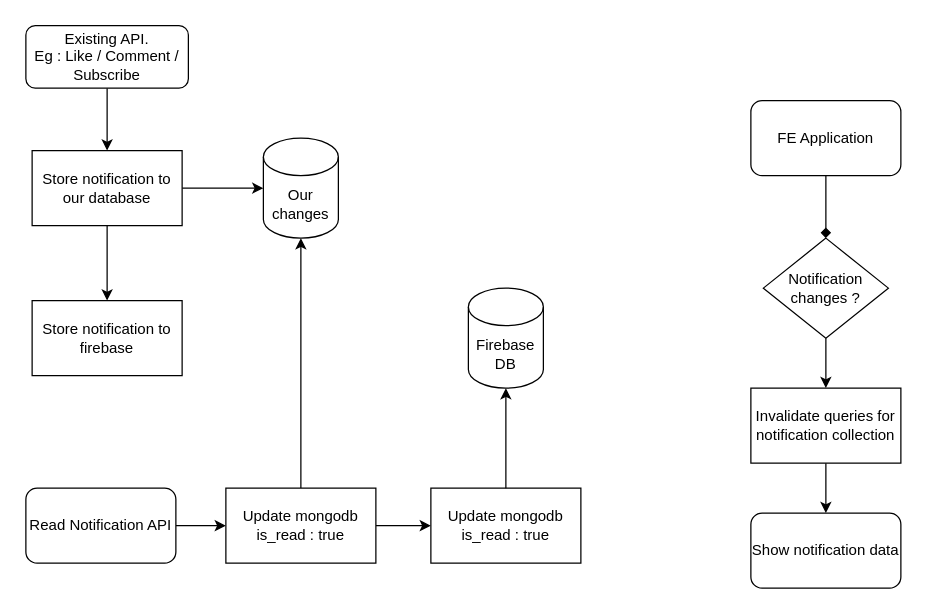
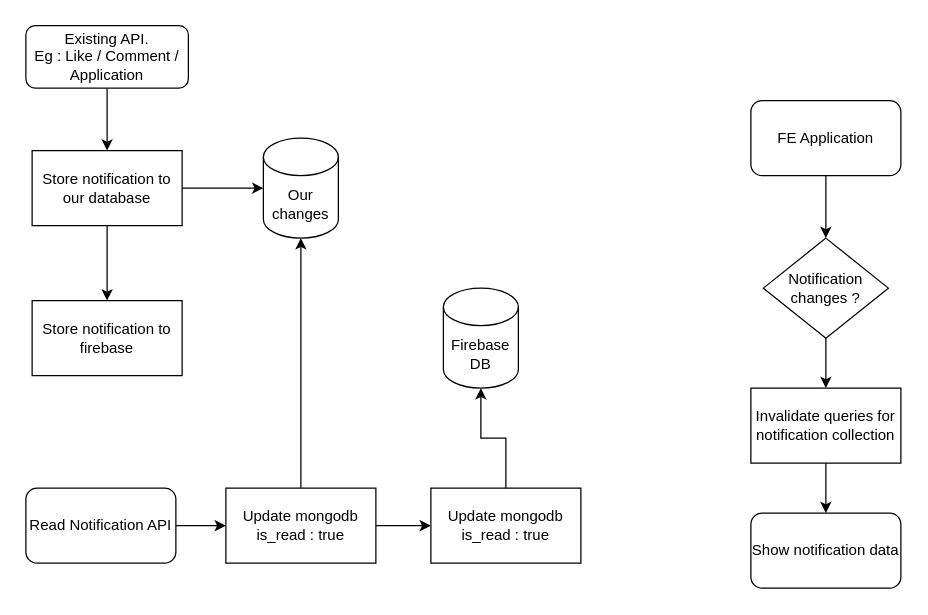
node "Existing API. Eg : Like / Comment / Subscribe": label "Existing API. Eg : Like / Comment / Subscribe" -> "Existing API. Eg : Like / Comment / Application"
edge "FE Application" -> "Notification changes ?": arrowhead diamond -> classic
node "Firebase DB": moved (506, 338) -> (481, 338)
